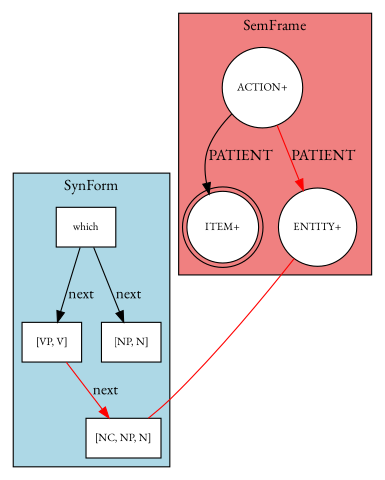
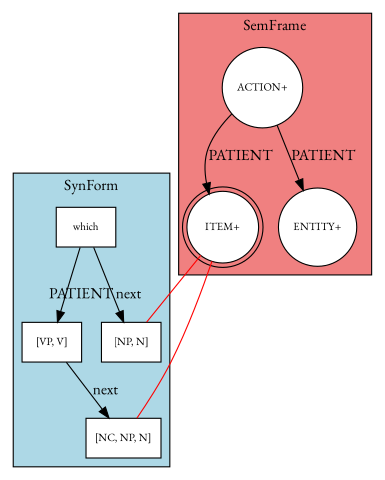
edge "ACTION+" -> "ENTITY+": color red -> black
edge "ITEM+" -- "[NP, N]": added
edge "which" -> "[VP, V]": label "next" -> "PATIENT"
edge "ENTITY+" -- "[NC, NP, N]": now "ITEM+" -- "[NC, NP, N]"
edge "[VP, V]" -> "[NC, NP, N]": color red -> black
